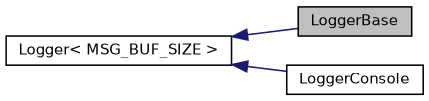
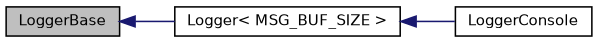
edge "LoggerBase" -> "Logger< MSG_BUF_SIZE >": reversed
